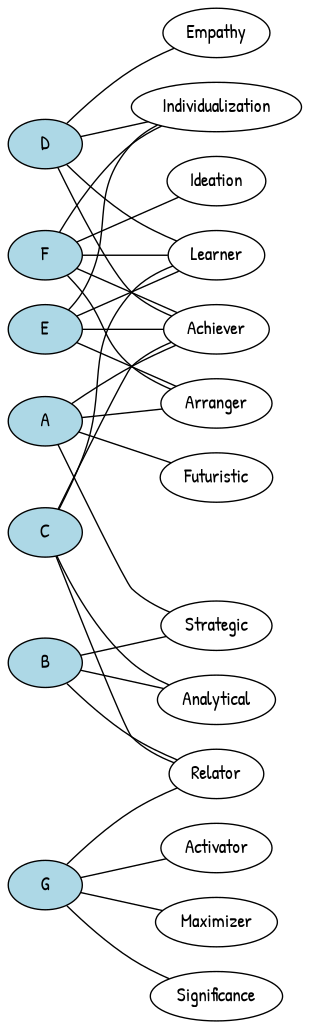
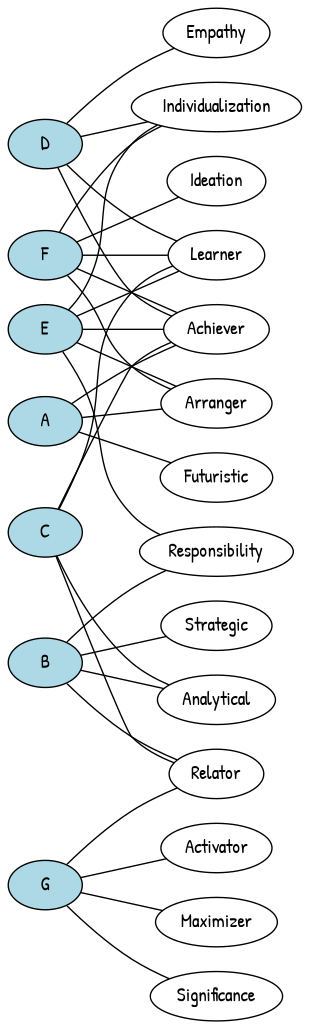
edge "A" -- "Strategic": removed
node "Responsibility": added
